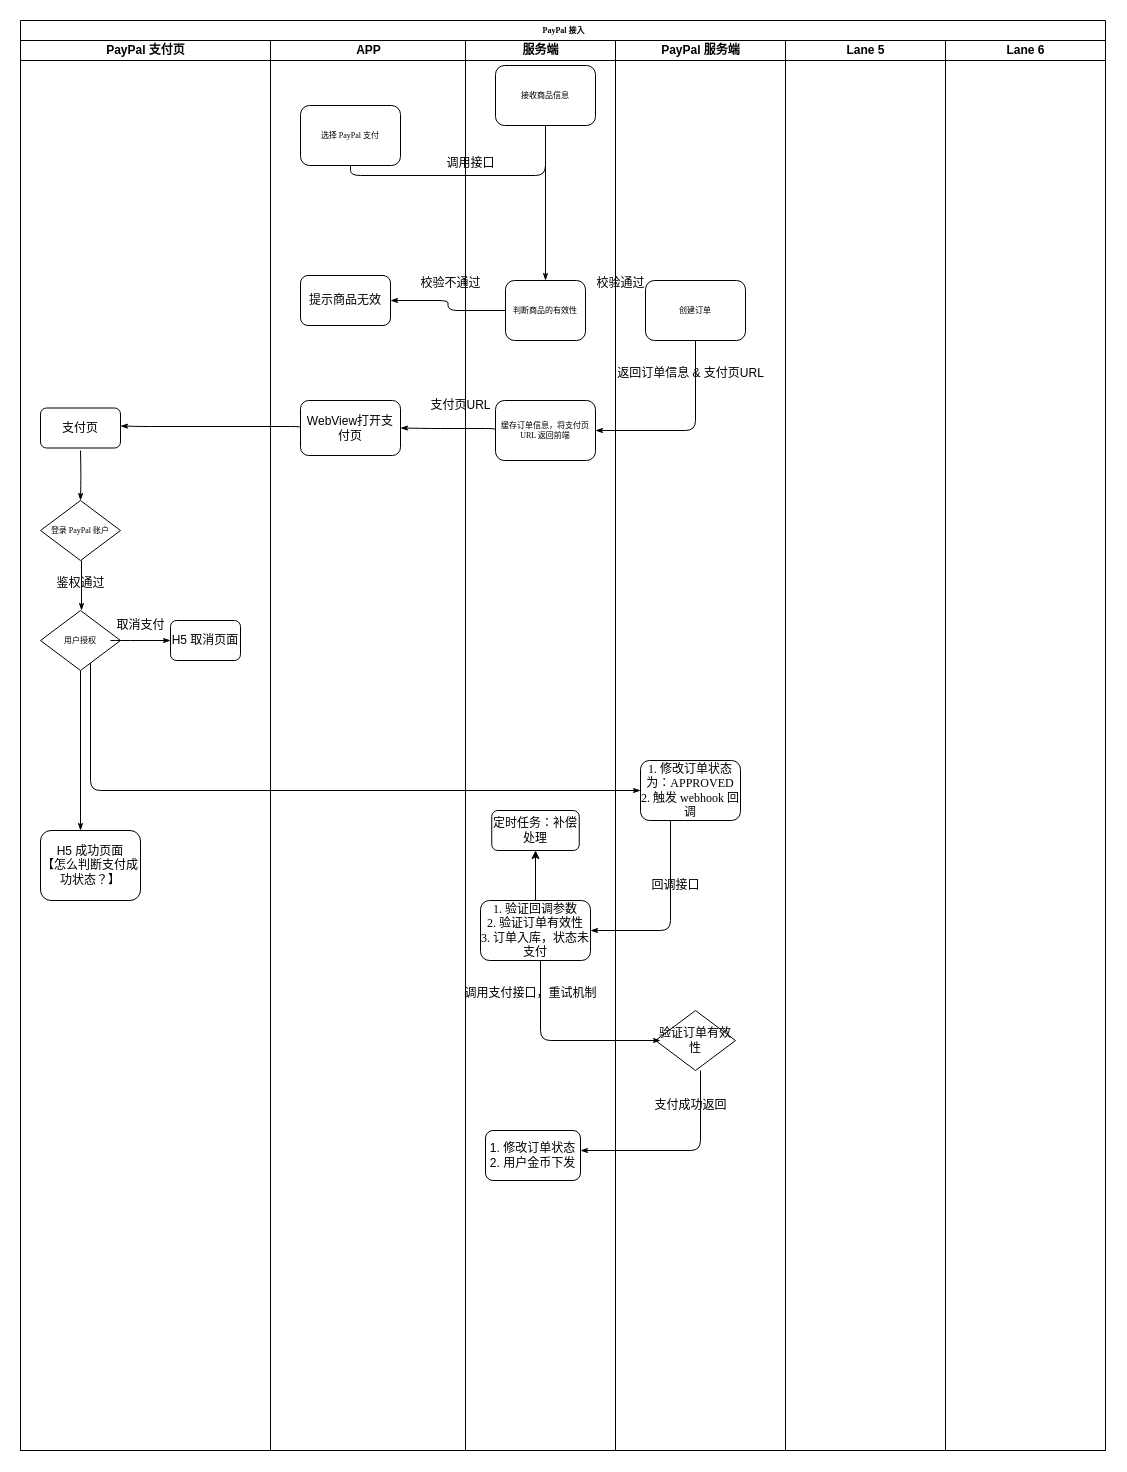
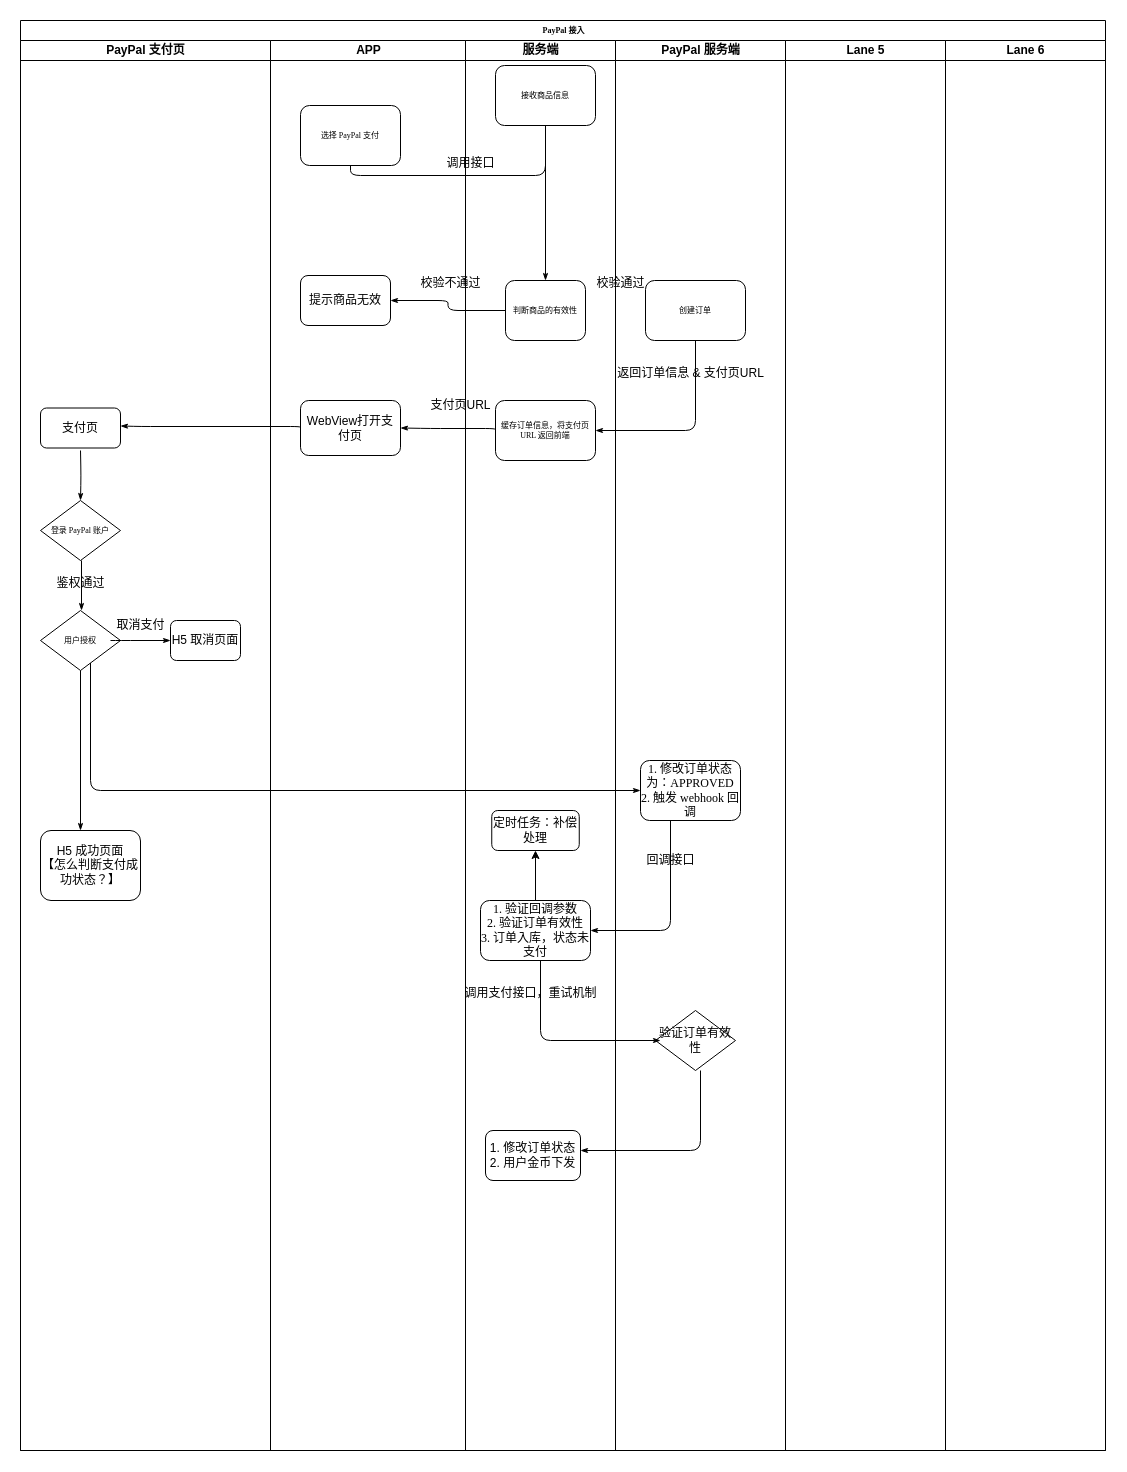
node "回调接口": moved (676, 886) -> (671, 861)
node "支付成功返回": removed
